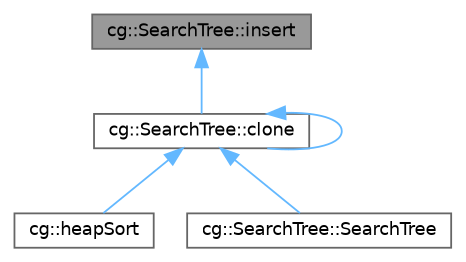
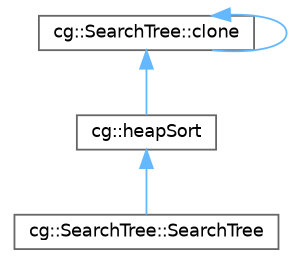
node "cg::SearchTree::insert": removed
edge "cg::SearchTree::SearchTree" -> "cg::SearchTree::clone": now "cg::SearchTree::SearchTree" -> "cg::heapSort"
